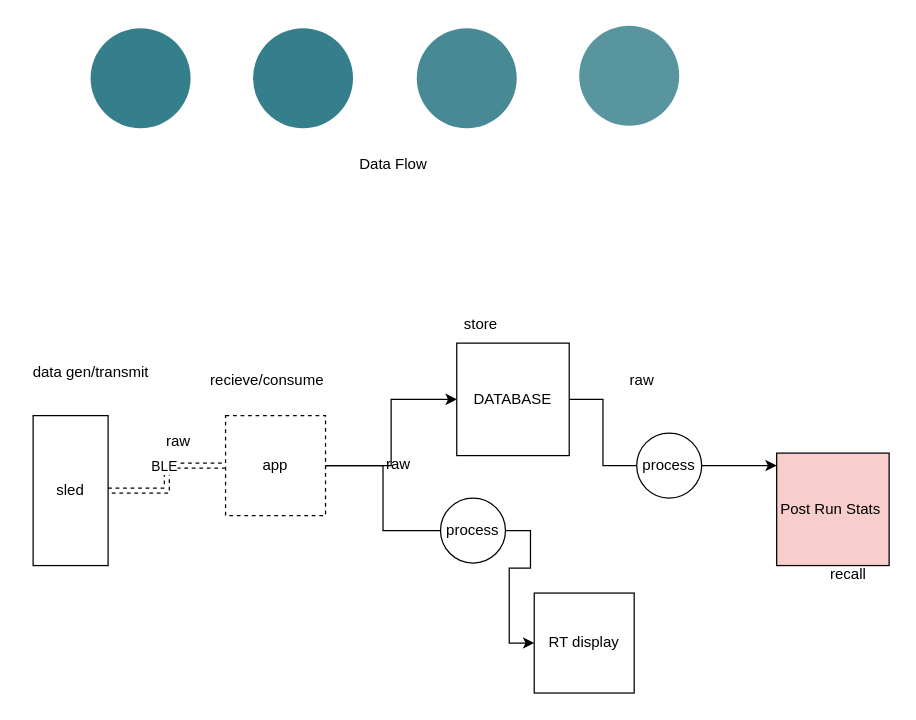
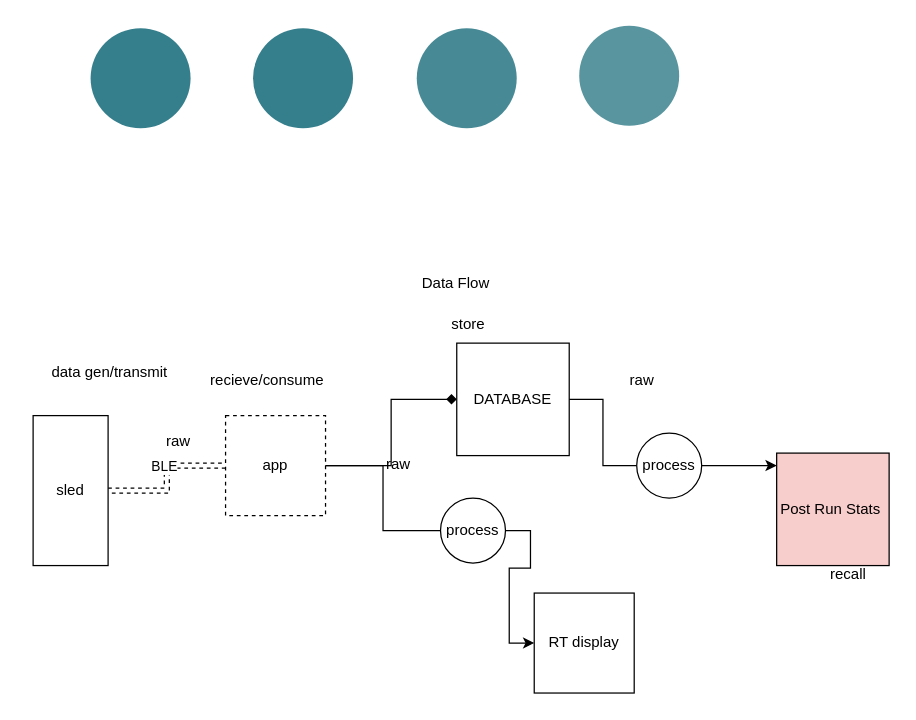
node "Data Flow": moved (393, 164) -> (456, 283)
node "store": moved (480, 324) -> (468, 324)
node "data gen/transmit": moved (90, 373) -> (109, 373)
edge "app" -> "DATABASE": arrowhead classic -> diamond
